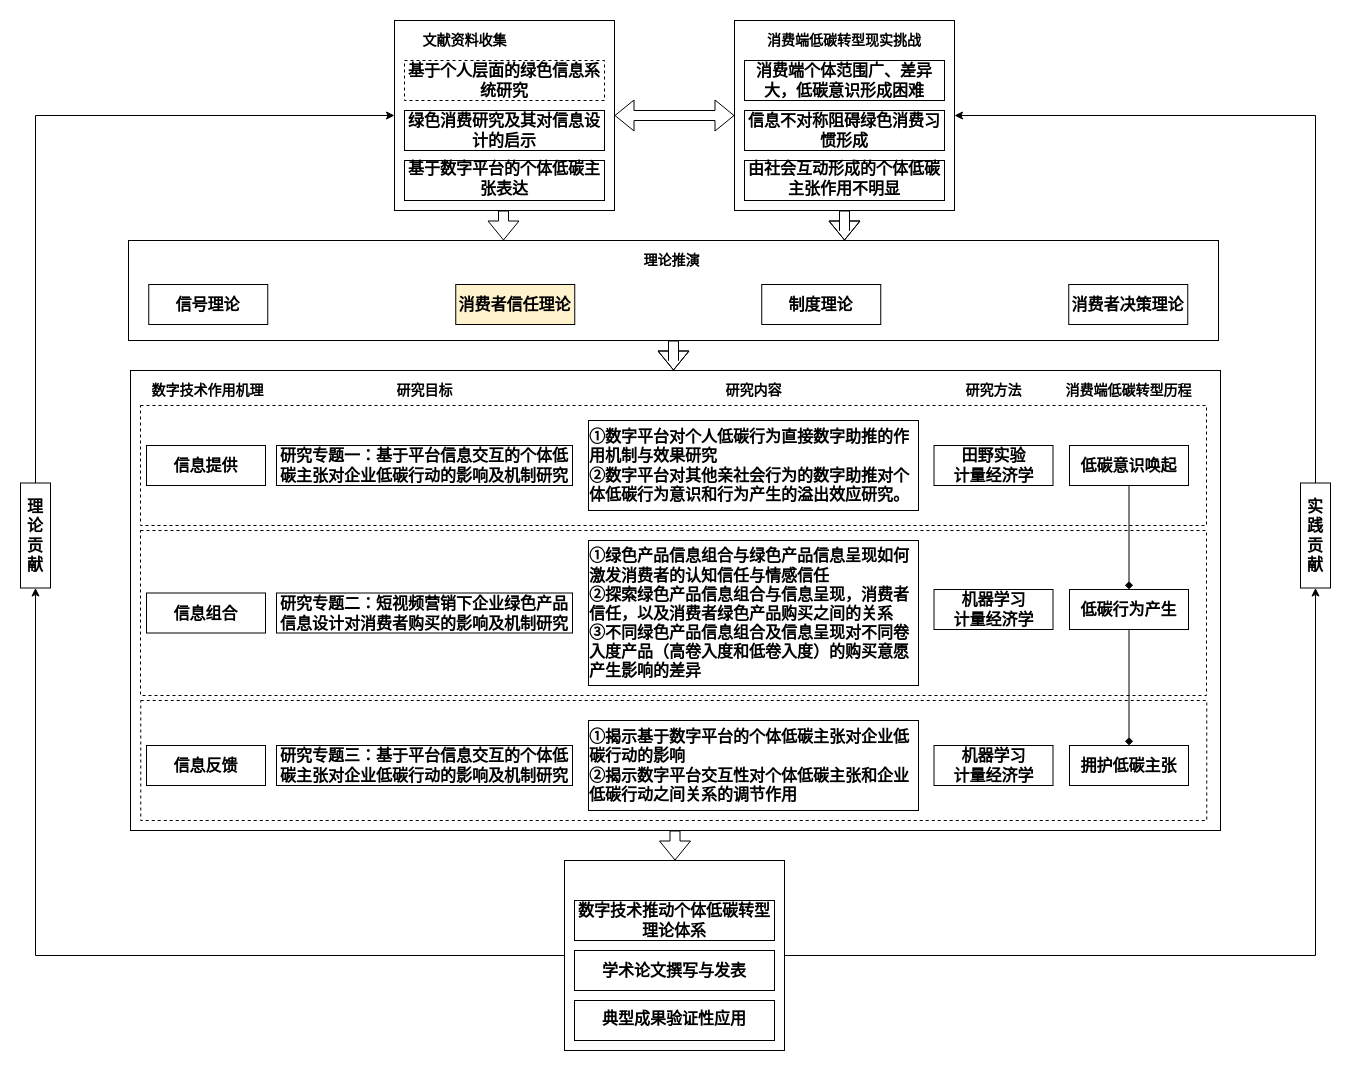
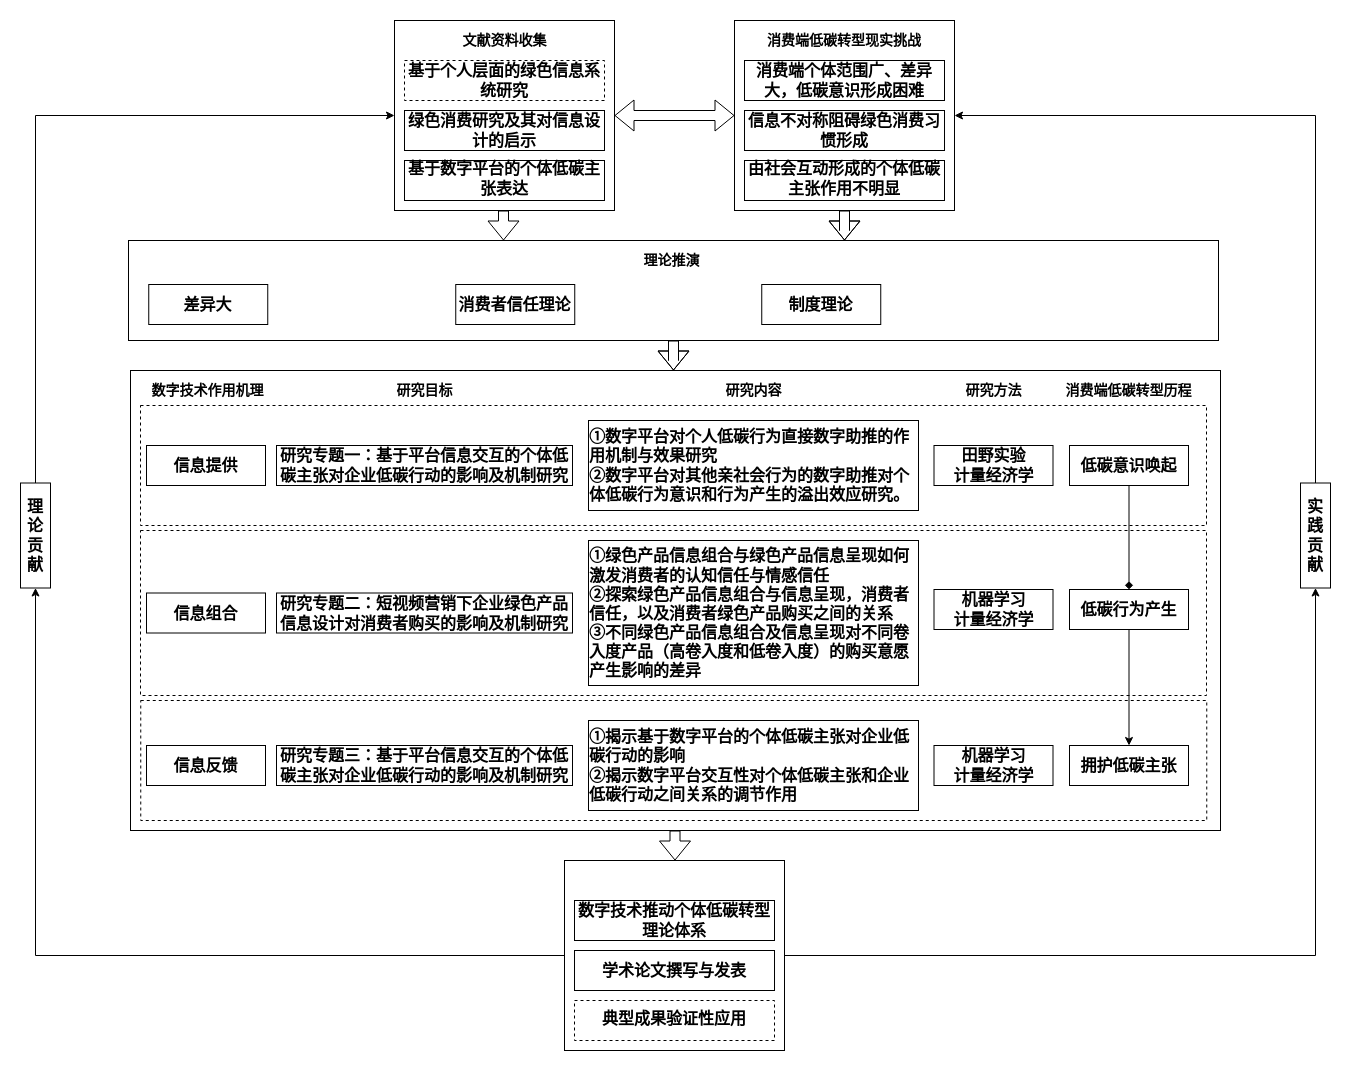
node "文献资料收集": moved (465, 41) -> (505, 41)
node "信号理论": label "信号理论" -> "差异大"
node "消费者信任理论": fillcolor #fff2cc -> #ffffff
node "消费者决策理论": removed
edge "低碳行为产生" -> "拥护低碳主张": arrowhead diamond -> classic
node "典型成果验证性应用": style solid -> dashed
